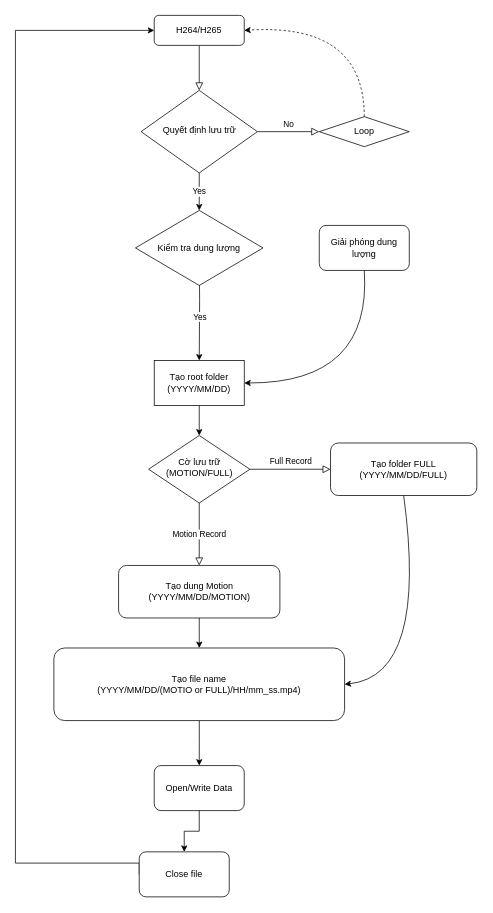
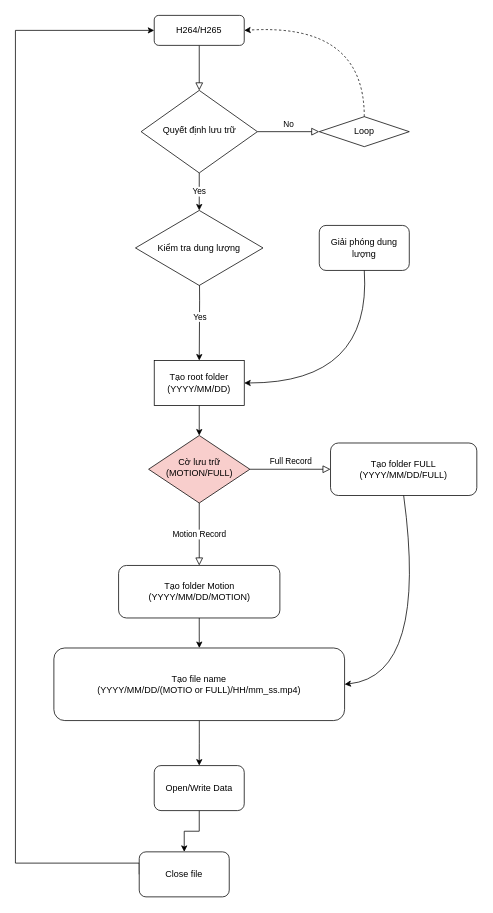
node "Cờ lưu trữ (MOTION/FULL)": fillcolor #ffffff -> #f8cecc
node "Tạo dung Motion (YYYY/MM/DD/MOTION)": label "Tạo dung Motion (YYYY/MM/DD/MOTION)" -> "Tạo folder Motion (YYYY/MM/DD/MOTION)"
